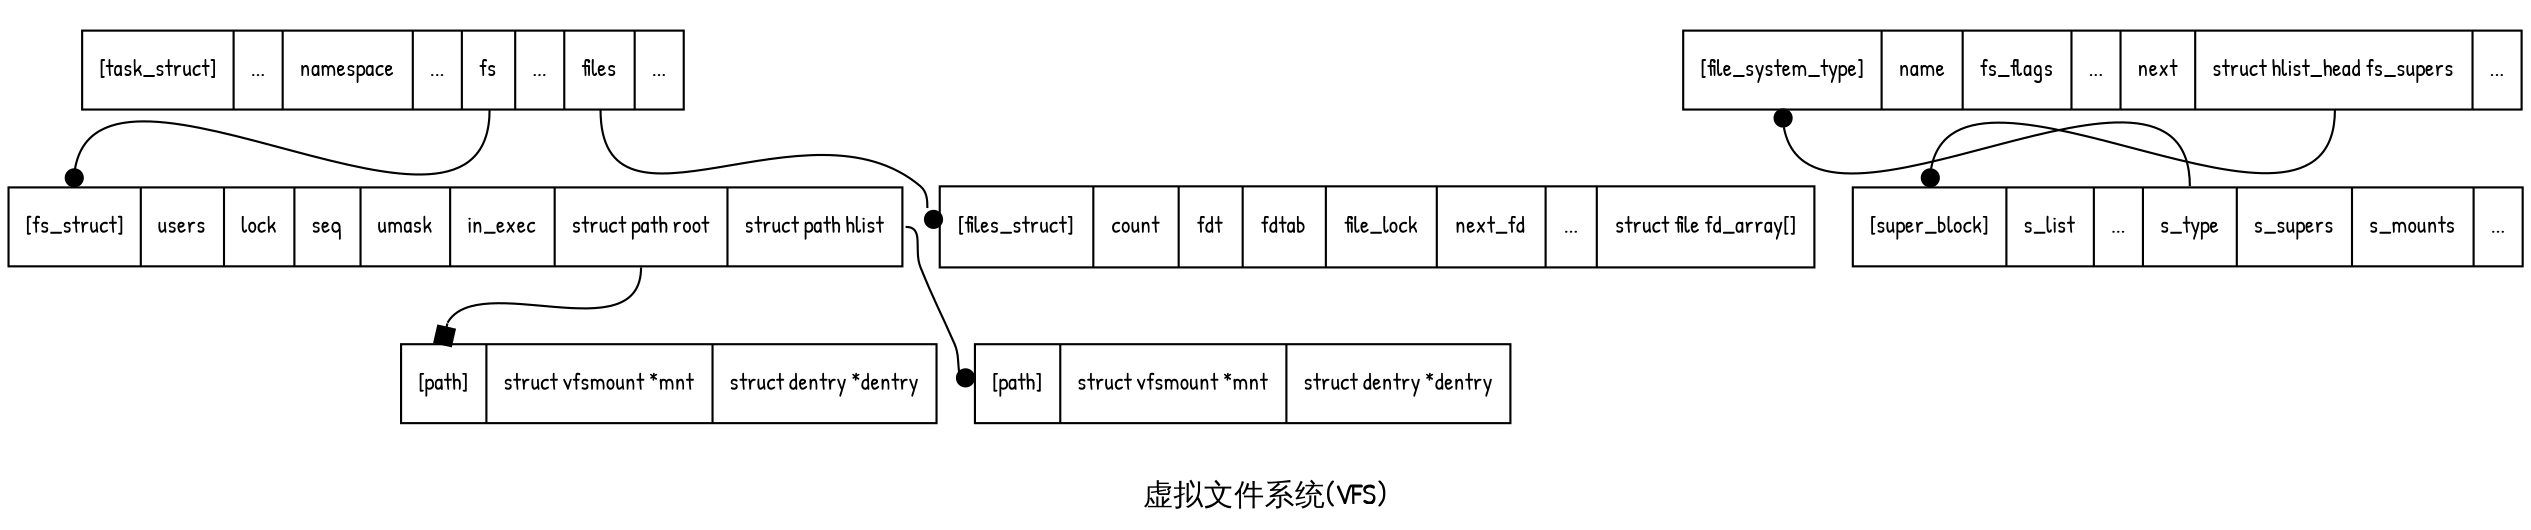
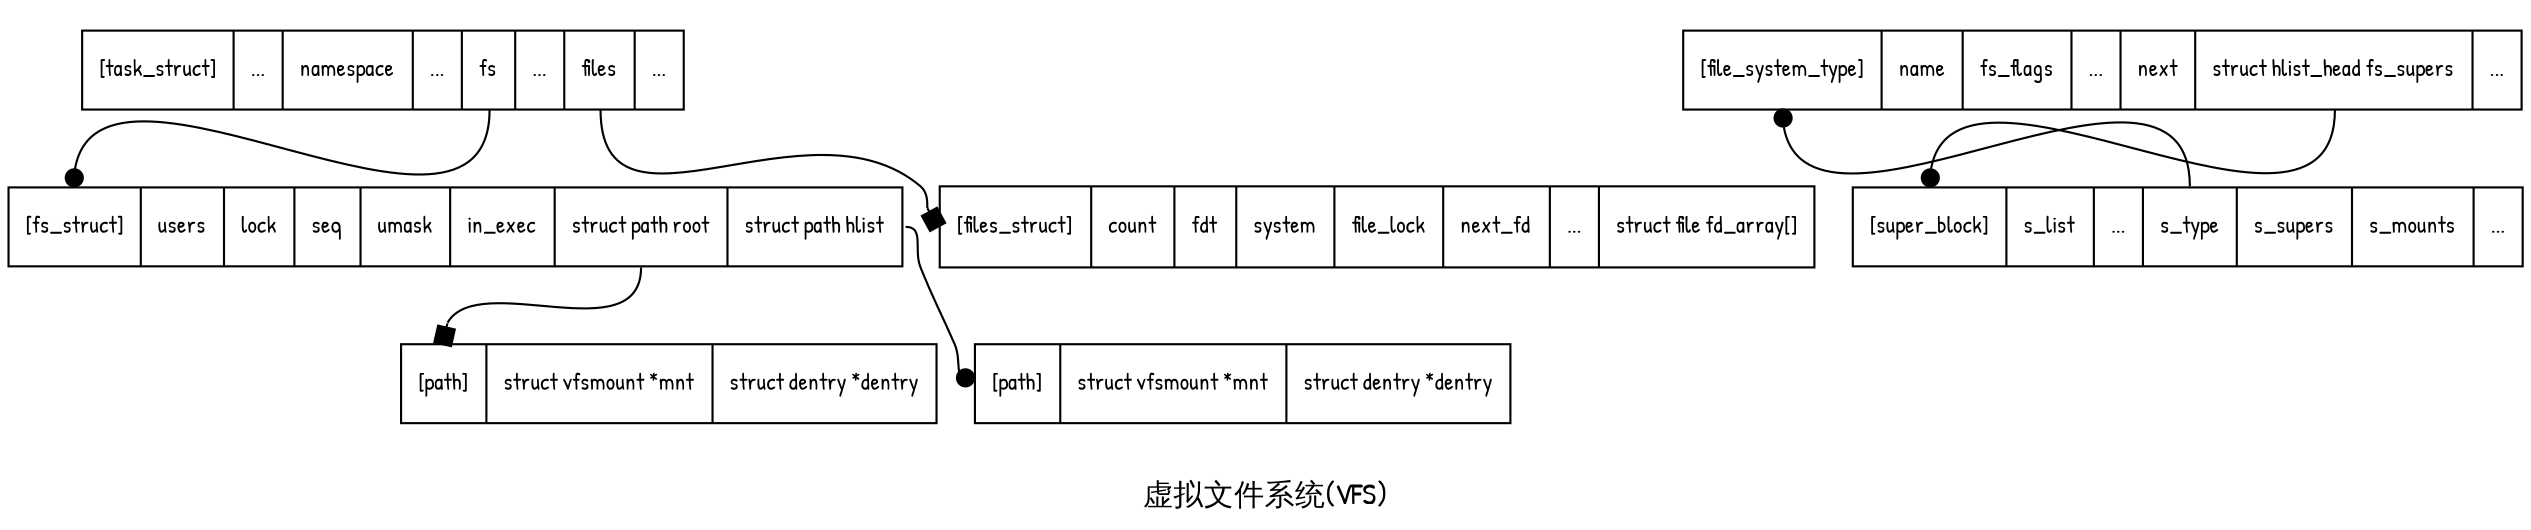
edge "[task_struct]" -> "[files_struct]": arrowhead dot -> box
node "[files_struct]": text "fdtab" -> "system"
